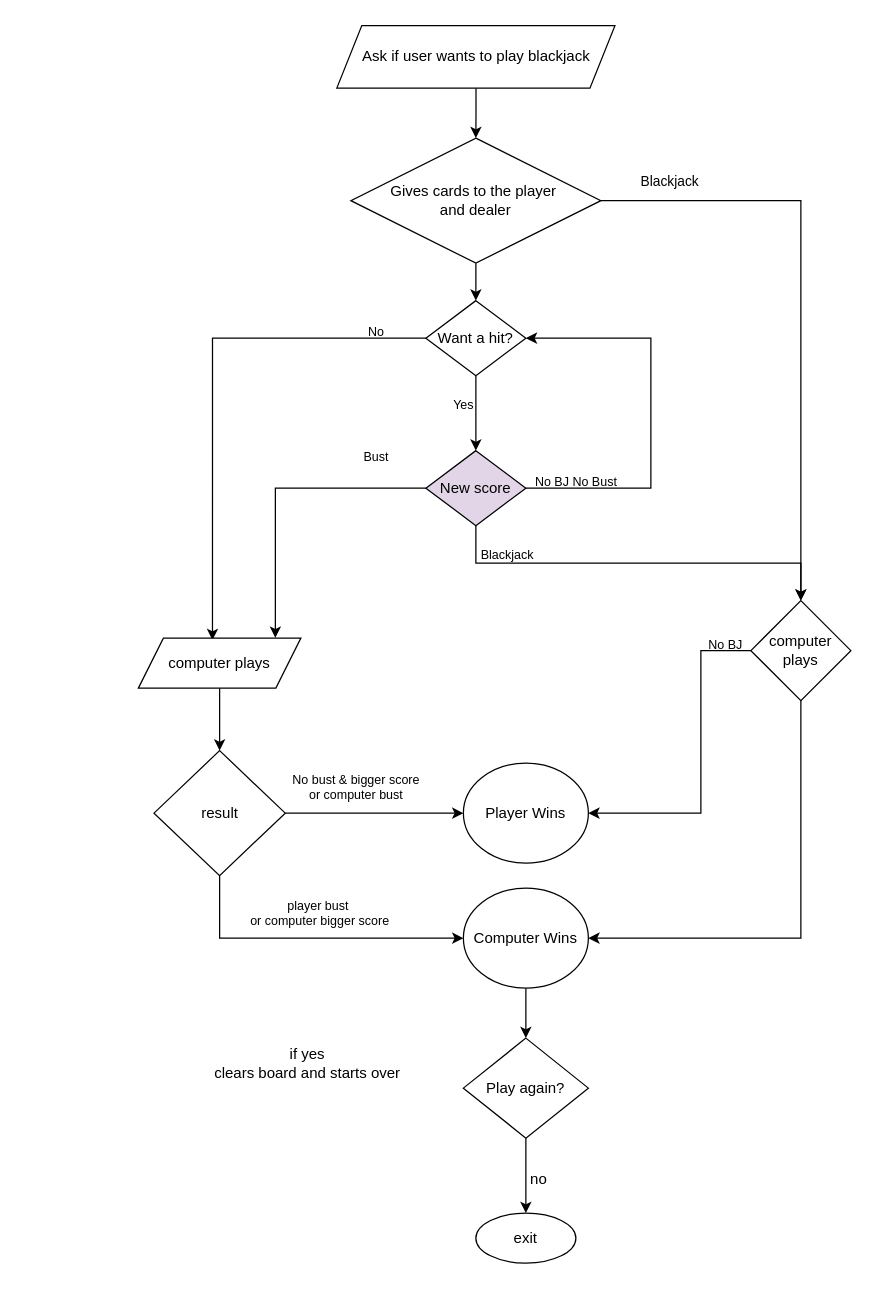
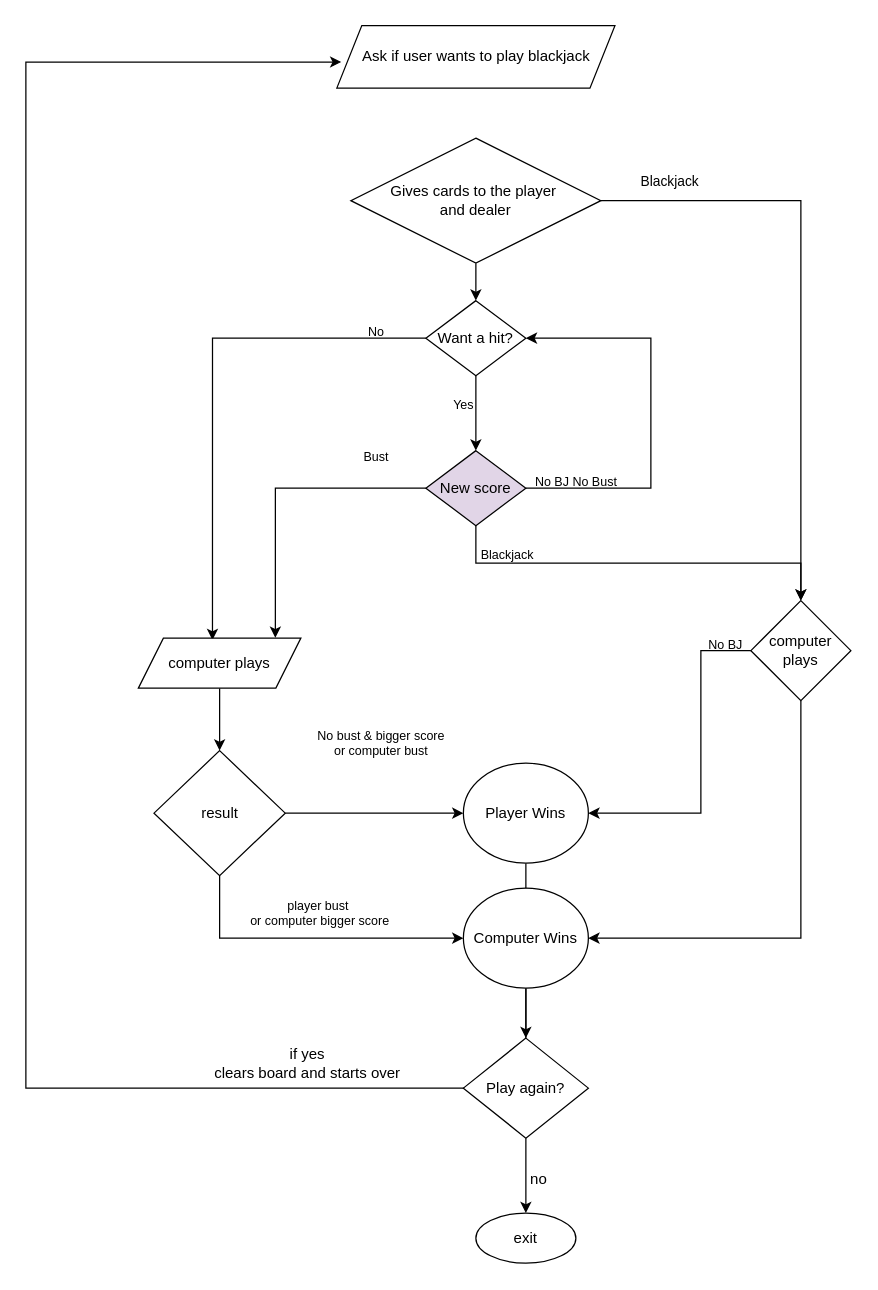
edge "Ask if user wants to play blackjack" -> "Gives cards to the player and dealer": removed
edge "Player Wins" -> "Ask if user wants to play blackjack": added
node "No bust & bigger score or computer bust": moved (355, 794) -> (380, 751)
